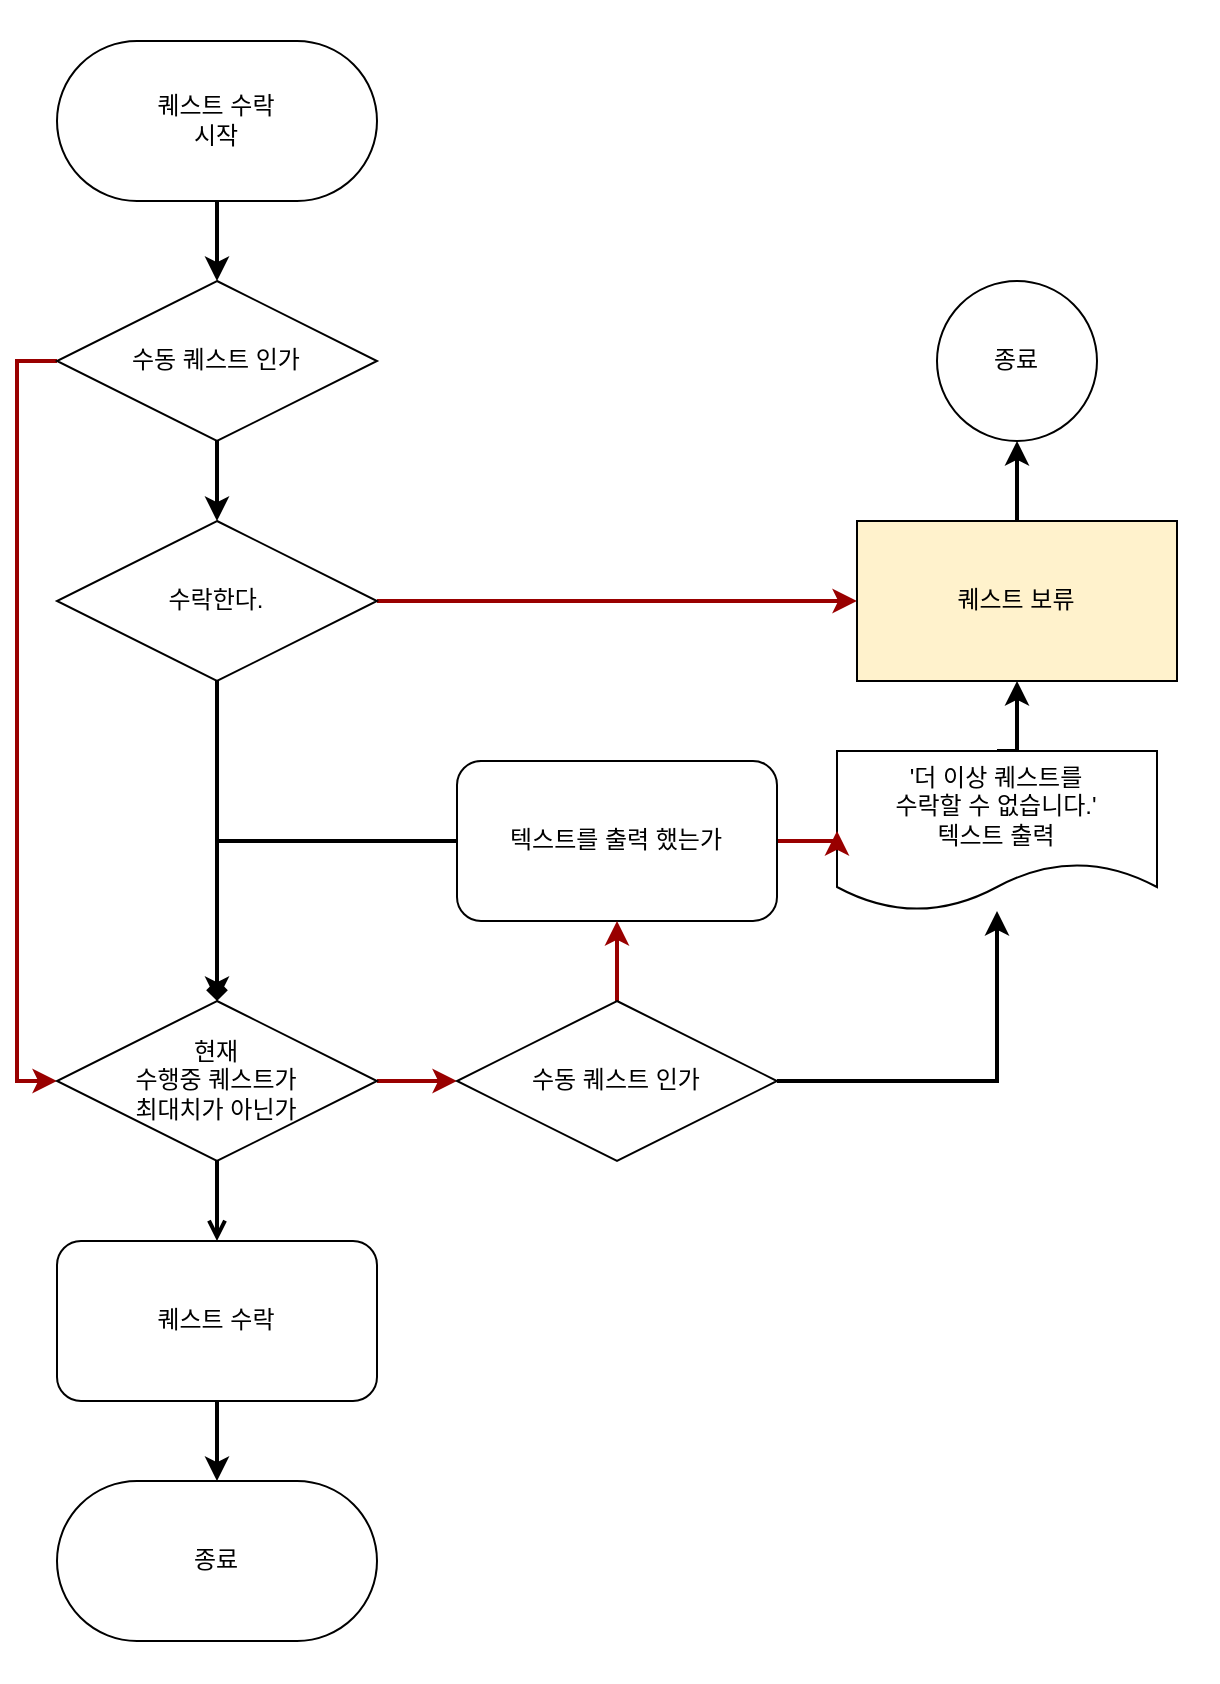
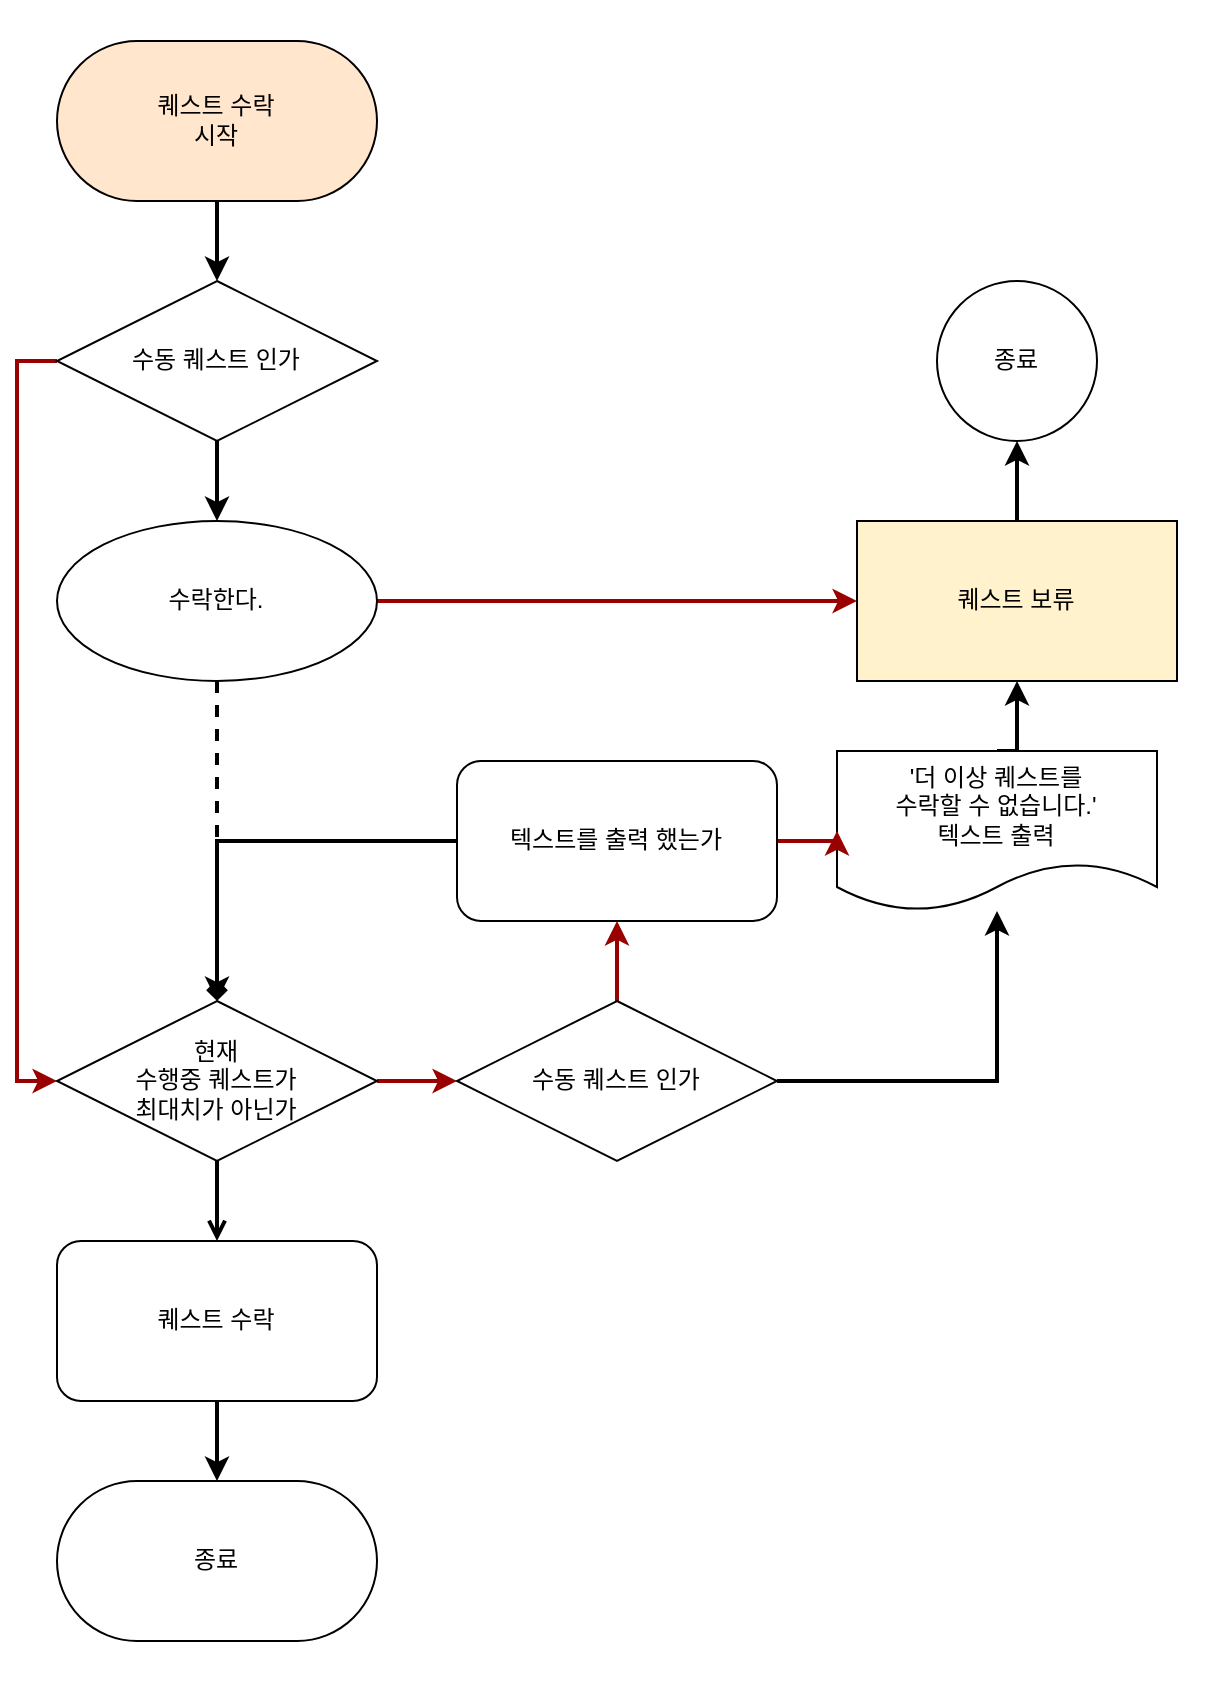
node "퀘스트 수락 시작": fillcolor #ffffff -> #ffe6cc
node "수락한다.": shape diamond -> ellipse
edge "수락한다." -> "현재 수행중 퀘스트가 최대치가 아닌가": style solid -> dashed
